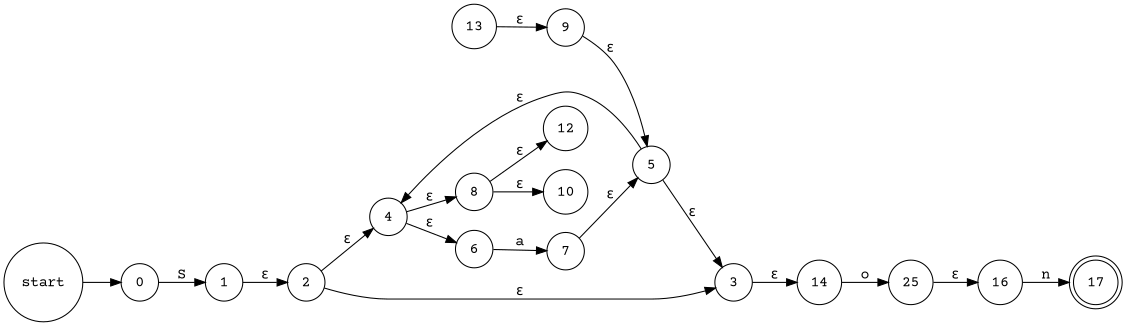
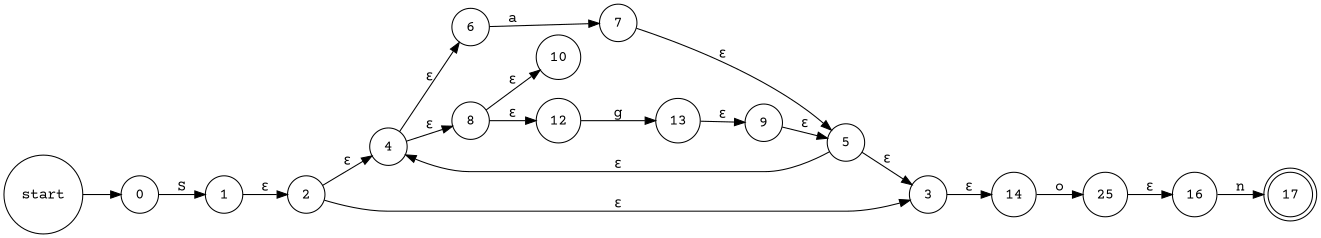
edge "12" -> "13": added, label "g"
